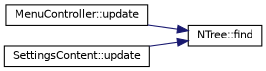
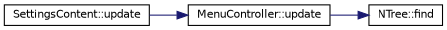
edge "SettingsContent::update" -> "NTree::find": now "SettingsContent::update" -> "MenuController::update"
